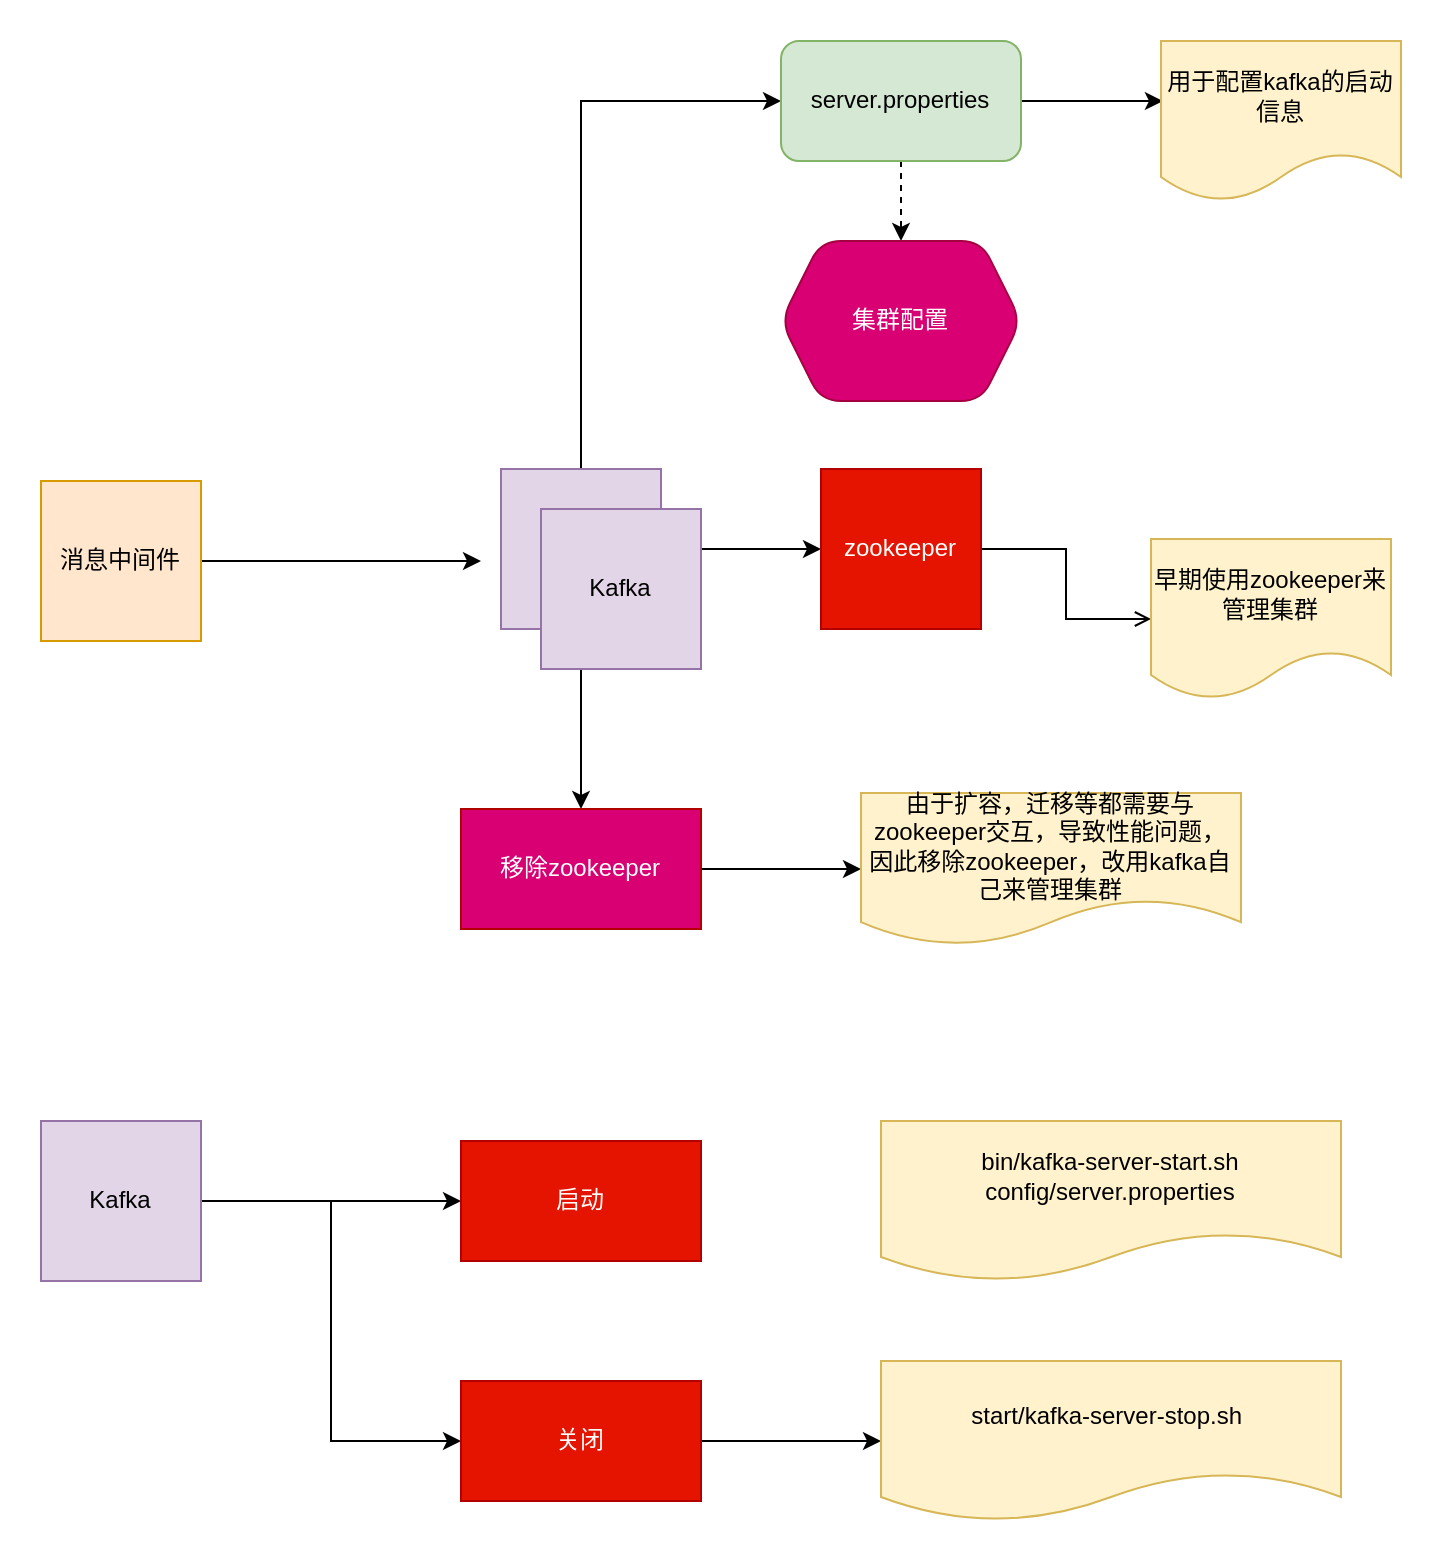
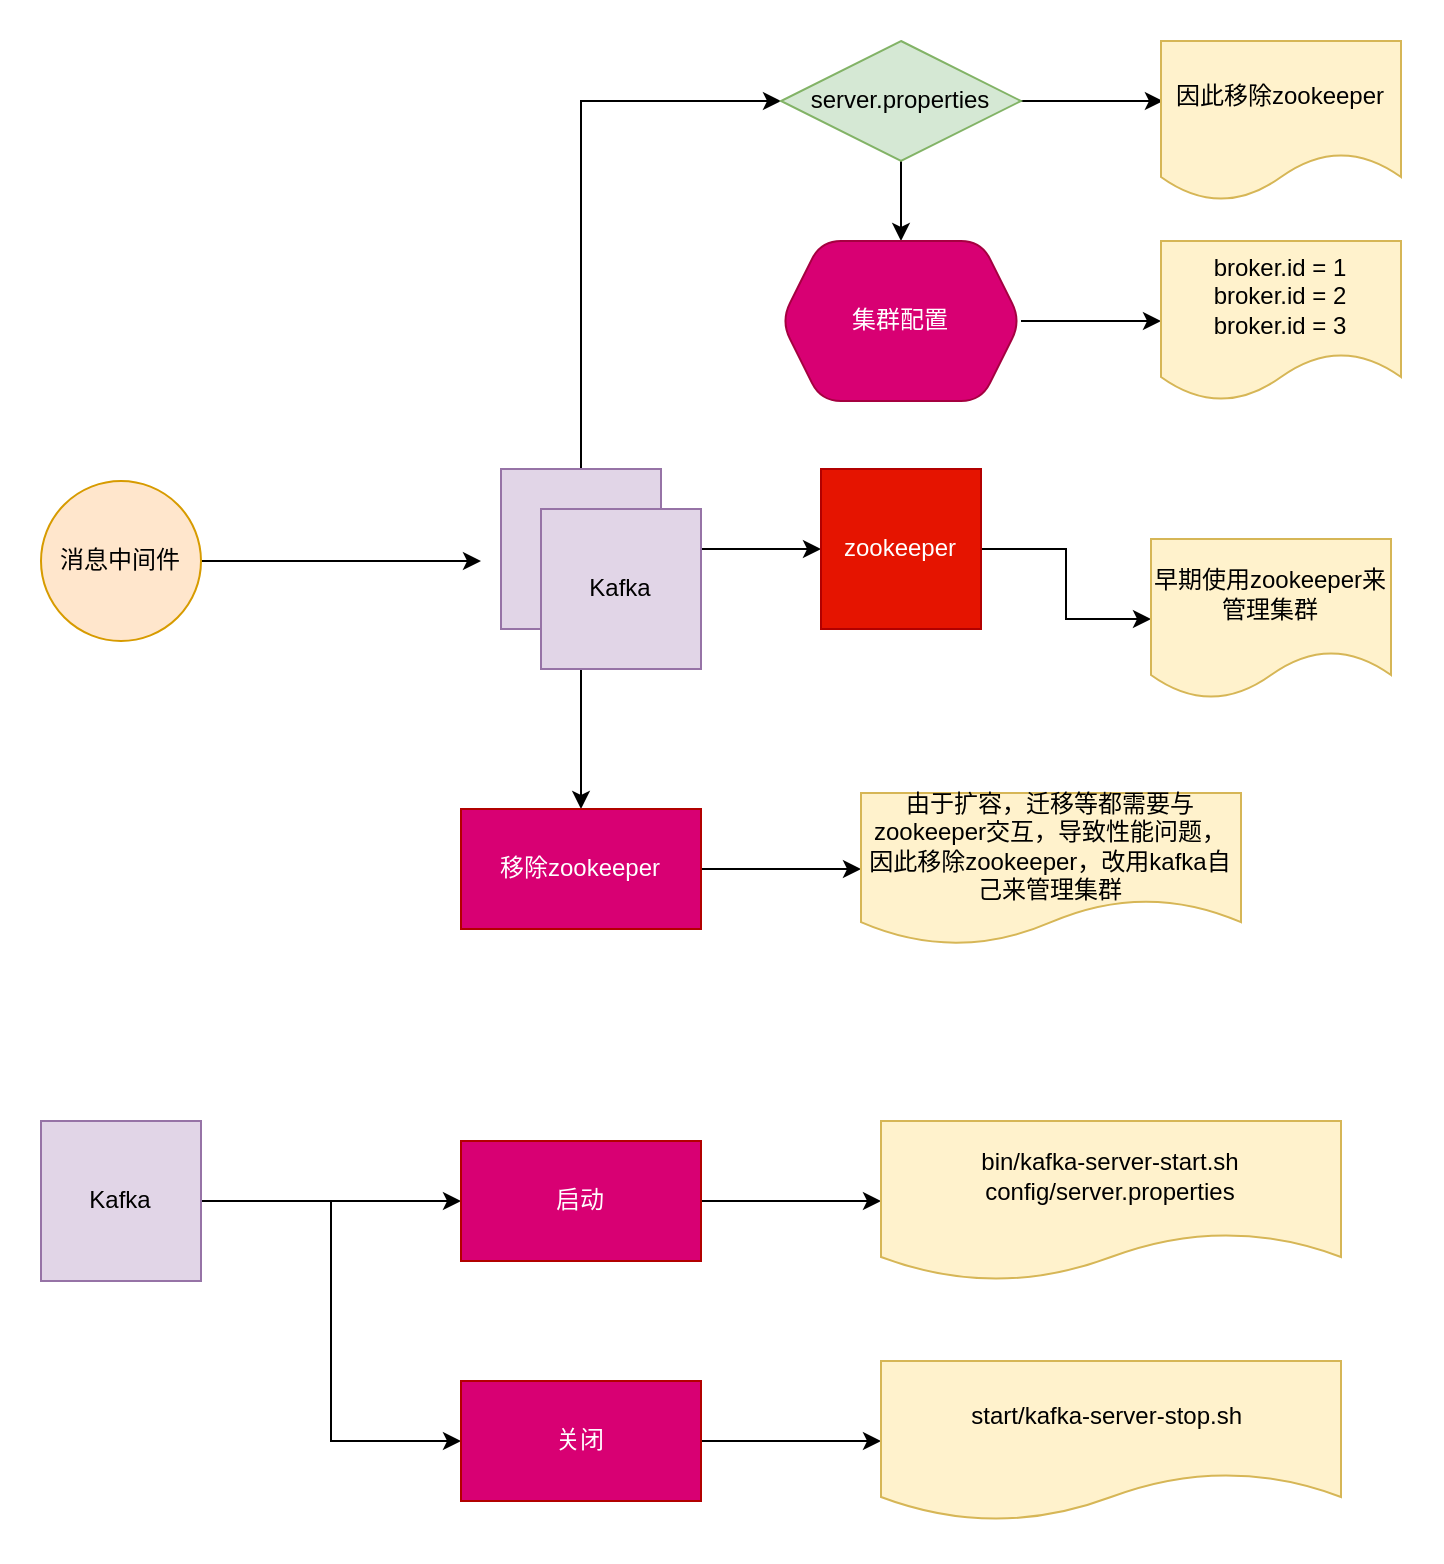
node "用于配置kafka的启动信息": label "用于配置kafka的启动信息" -> "因此移除zookeeper"
node "server.properties": shape rounded rectangle -> diamond
edge "server.properties" -> "集群配置": style dashed -> solid
edge "集群配置" -> "broker.id = 1 broker.id = 2 broker.id = 3": added
node "broker.id = 1 broker.id = 2 broker.id = 3": added
node "消息中间件": shape rectangle -> ellipse
edge "zookeeper" -> "早期使用zookeeper来管理集群": arrowhead open -> classic
node "启动": fillcolor #e51400 -> #d80073
edge "启动" -> "bin/kafka-server-start.sh config/server.properties": added
node "关闭": fillcolor #e51400 -> #d80073
